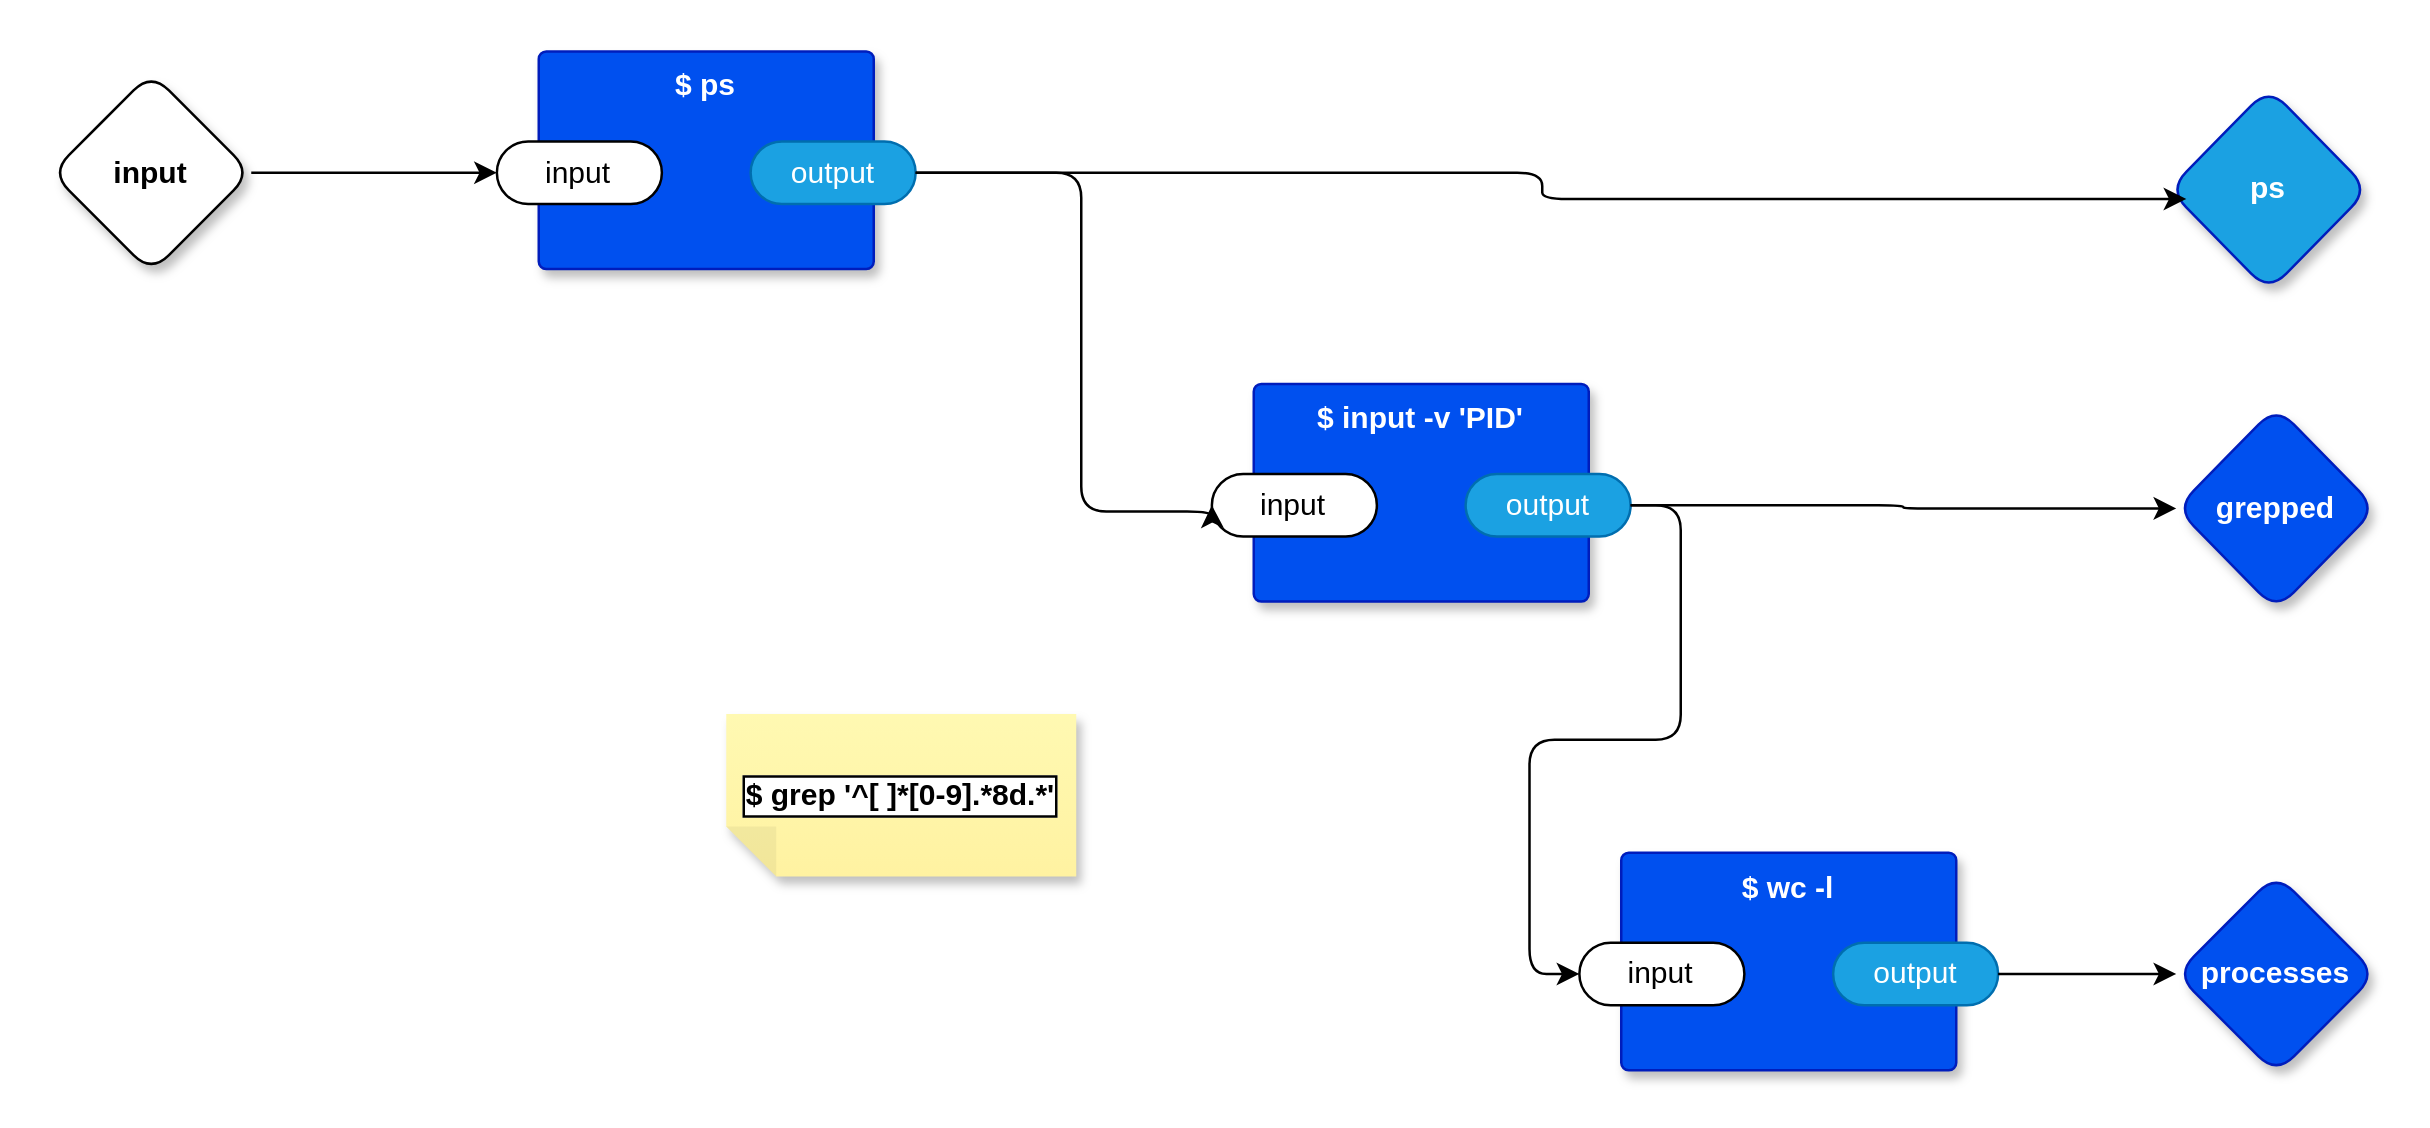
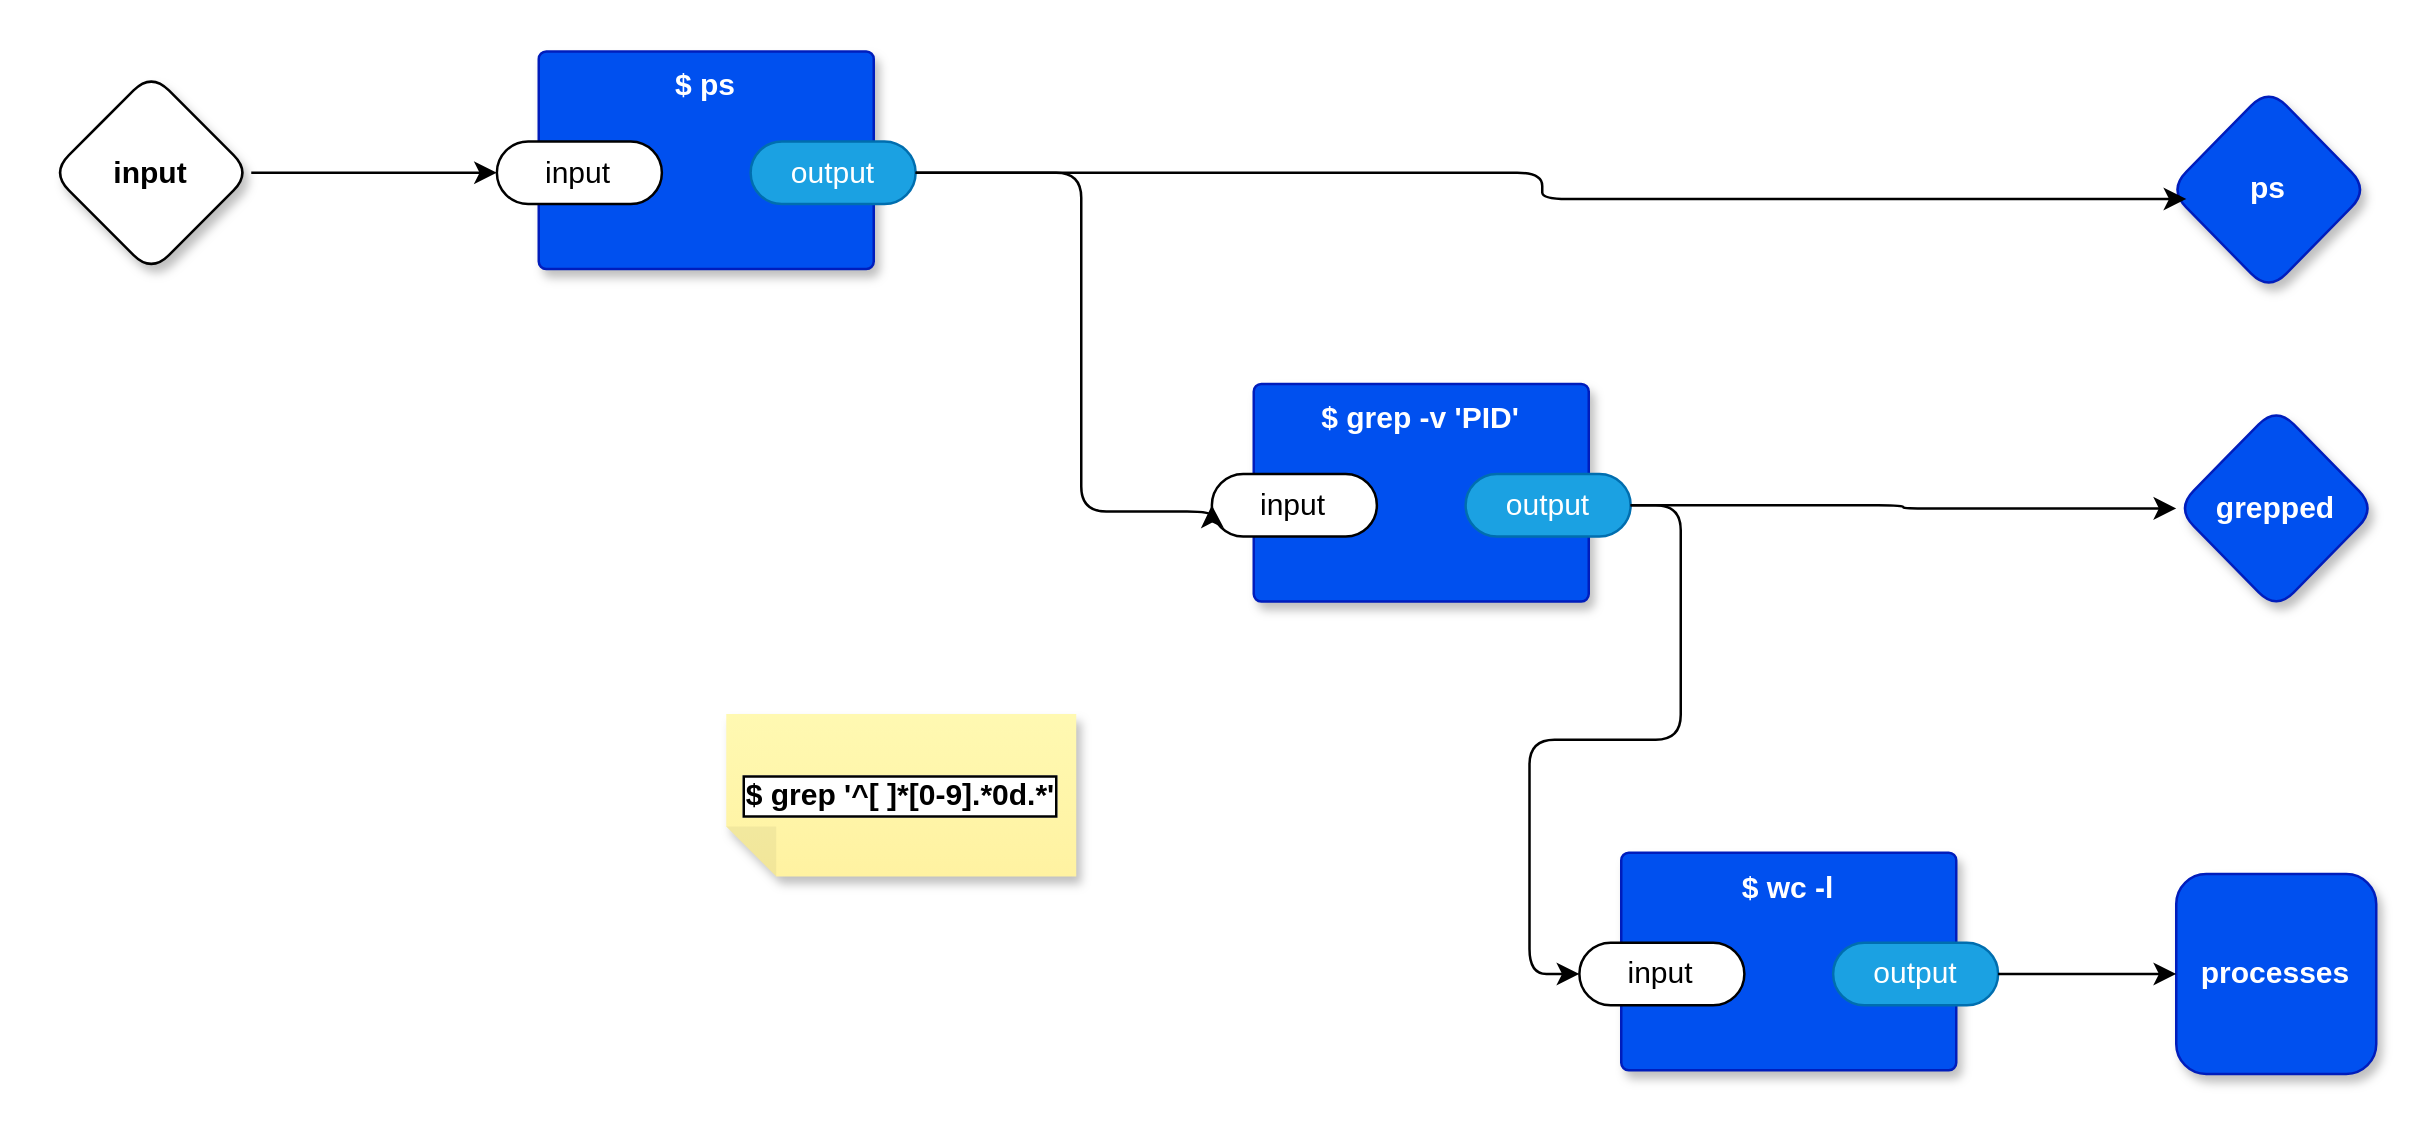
node "ps": fillcolor #1ba1e2 -> #0050ef
node "$ input -v 'PID'": label "$ input -v 'PID'" -> "$ grep -v 'PID'"
node "$ grep '^[ ]*[0-9].*8d.*'": label "$ grep '^[ ]*[0-9].*8d.*'" -> "$ grep '^[ ]*[0-9].*0d.*'"
node "processes": shape diamond -> rounded rectangle
